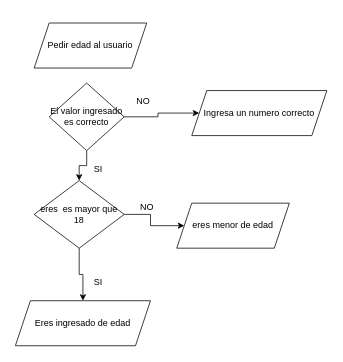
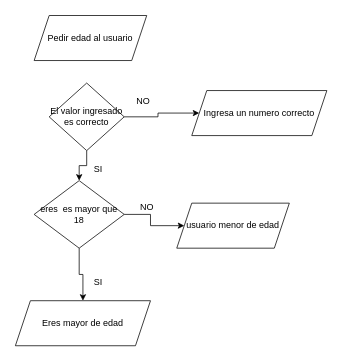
node "Pedir edad al usuario": moved (90, 45) -> (90, 38)
node "eres menor de edad": label "eres menor de edad" -> "usuario menor de edad"
node "Eres ingresado de edad": label "Eres ingresado de edad" -> "Eres mayor de edad"
